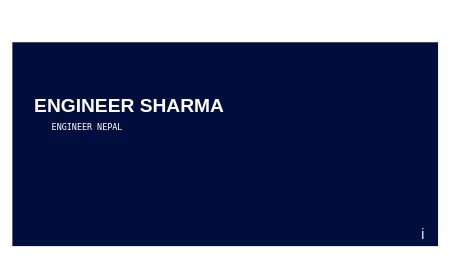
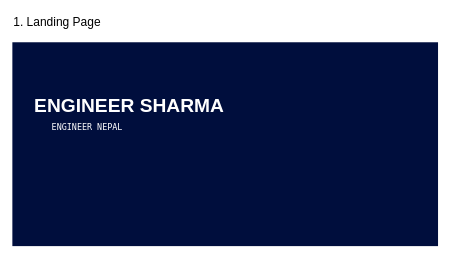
node "1. Landing Page": added
node "i": removed
